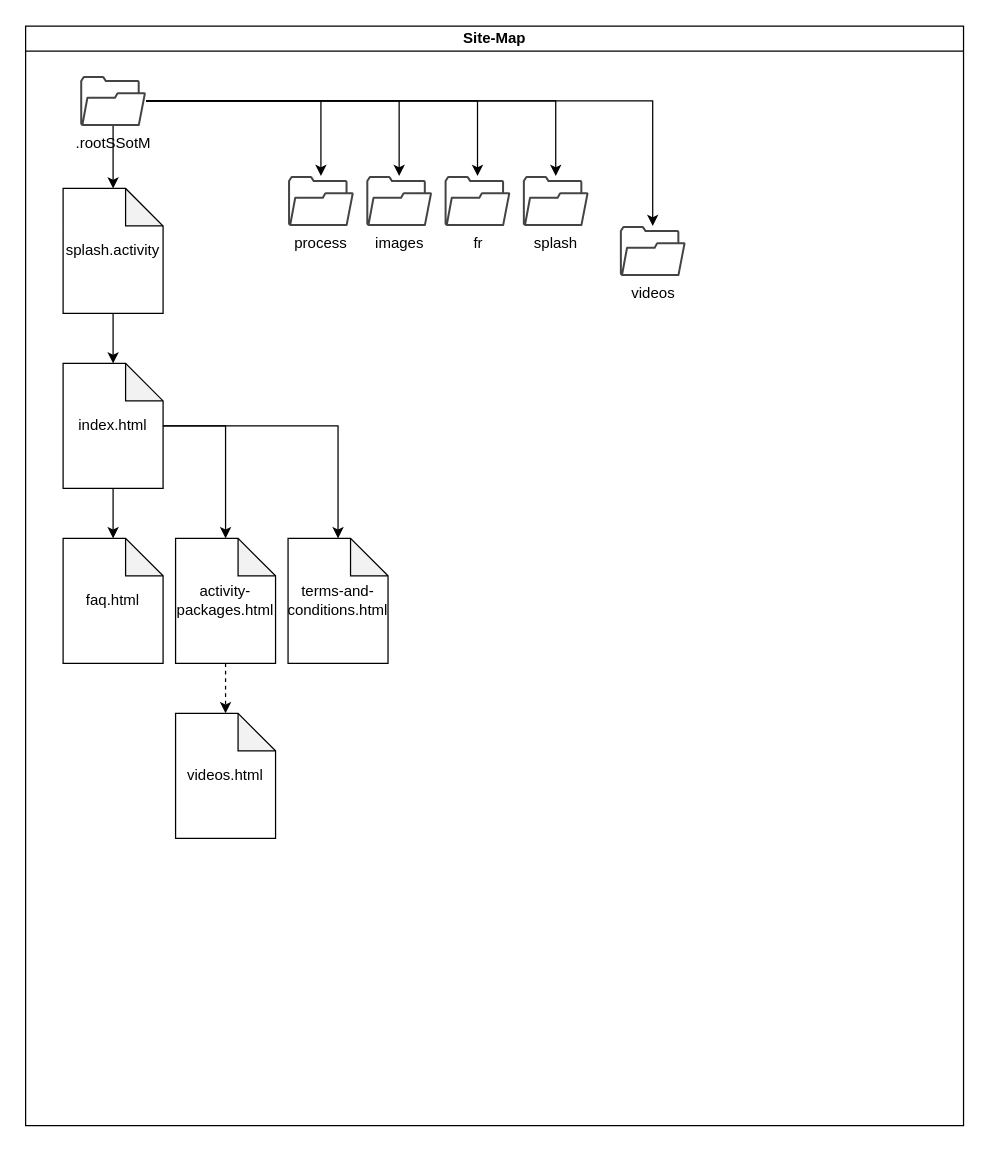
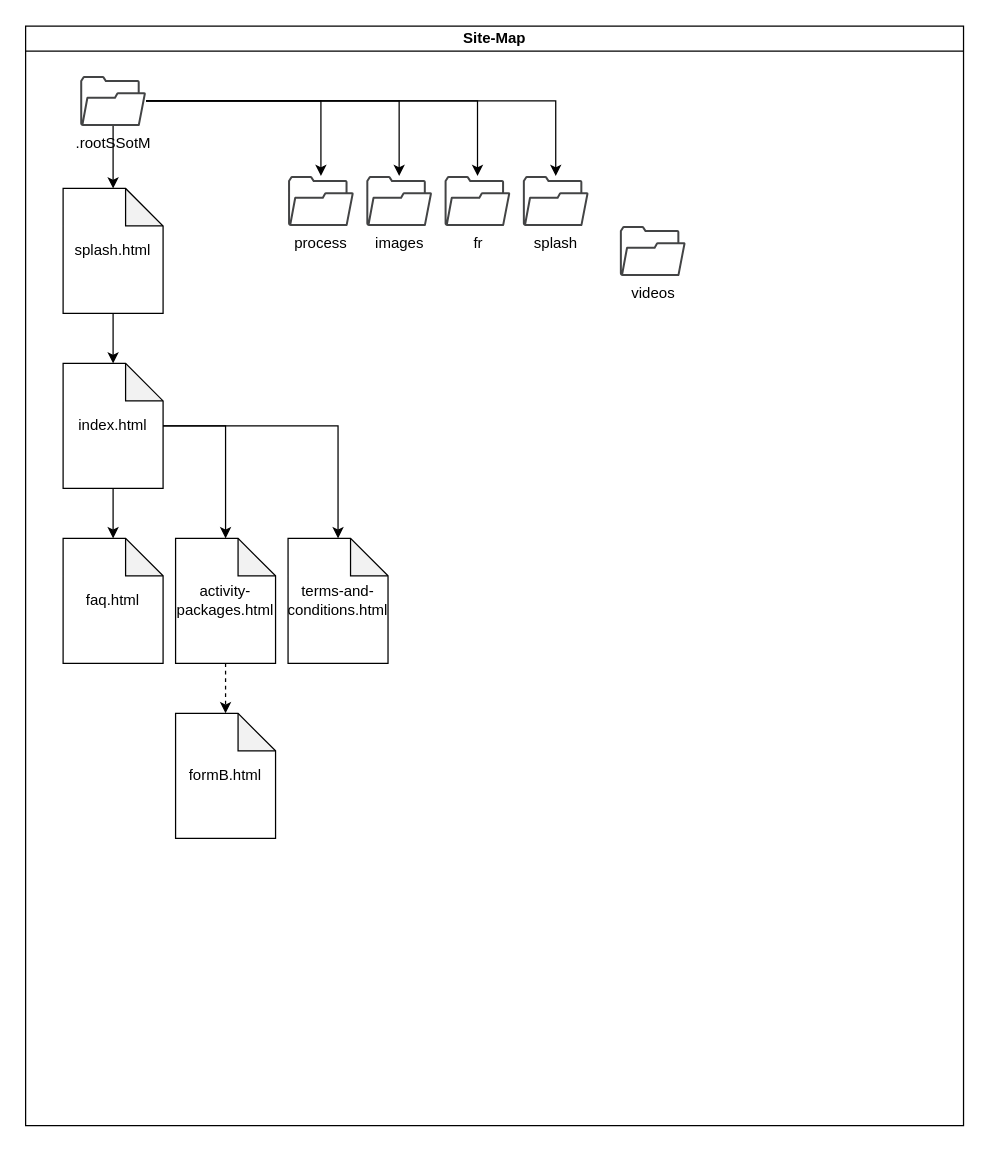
edge ".rootSSotM" -> "videos": removed
node "splash.activity": label "splash.activity" -> "splash.html"
node "videos.html": label "videos.html" -> "formB.html"
